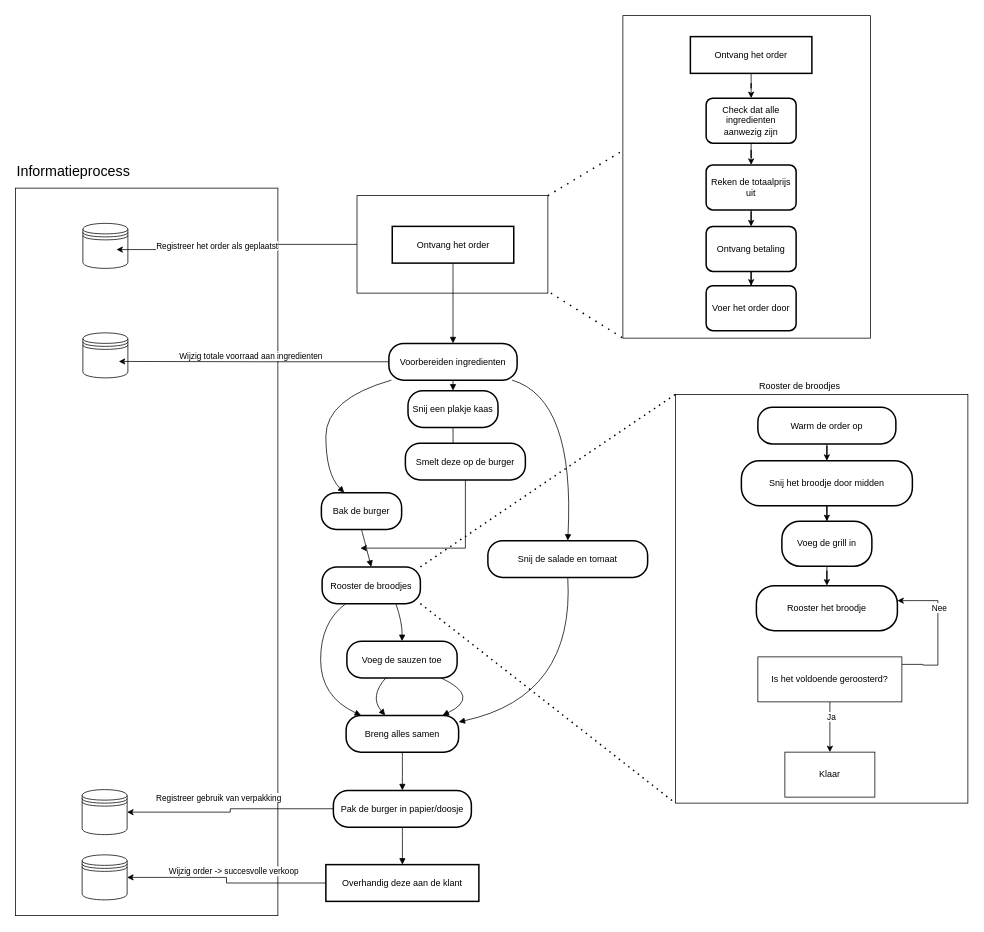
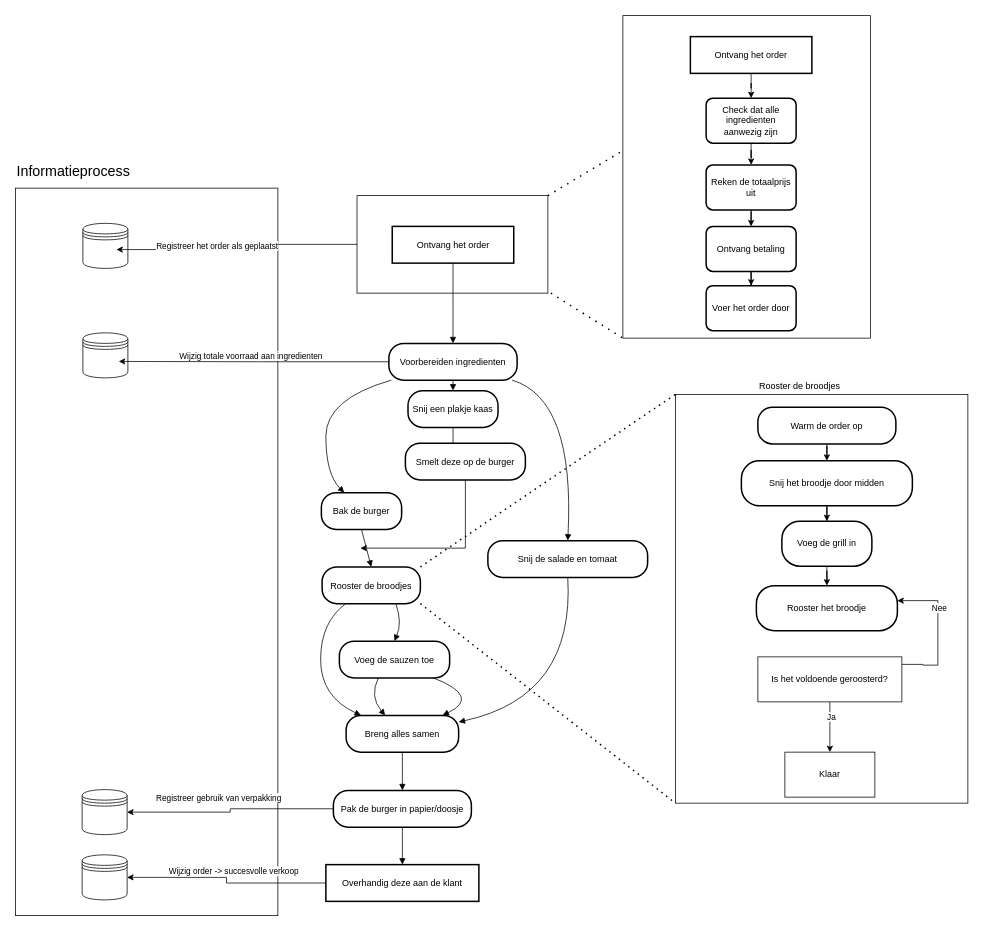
node "Voeg de sauzen toe": moved (402, 659) -> (395, 659)
